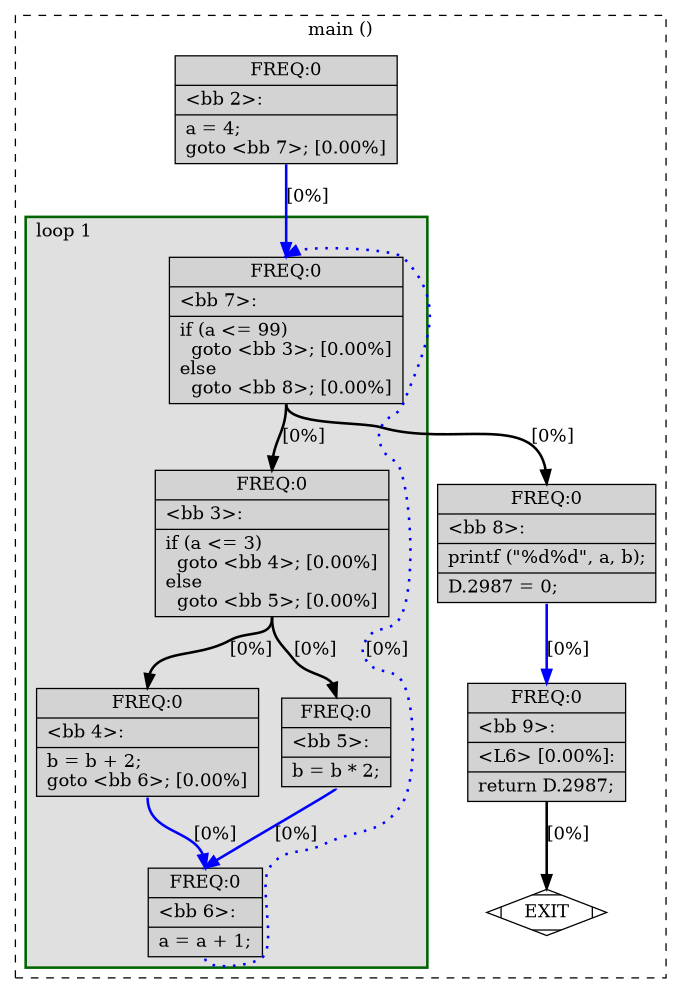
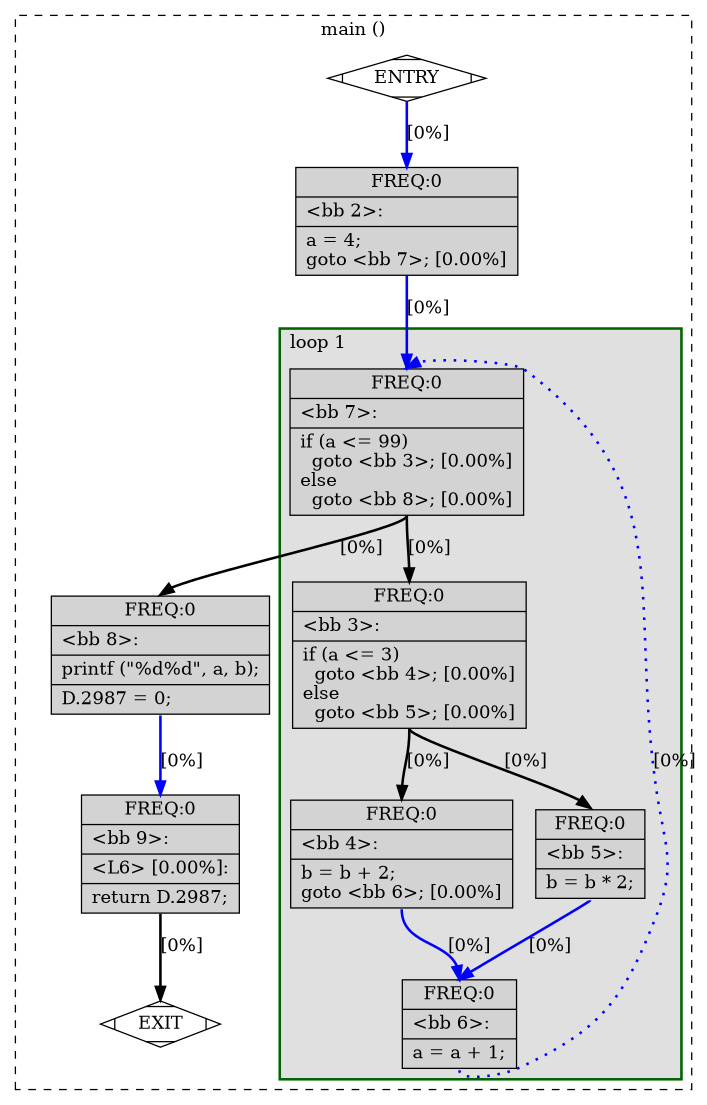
node "ENTRY": added
